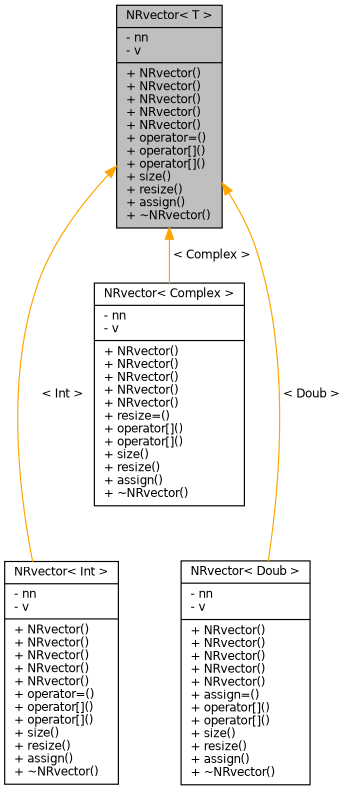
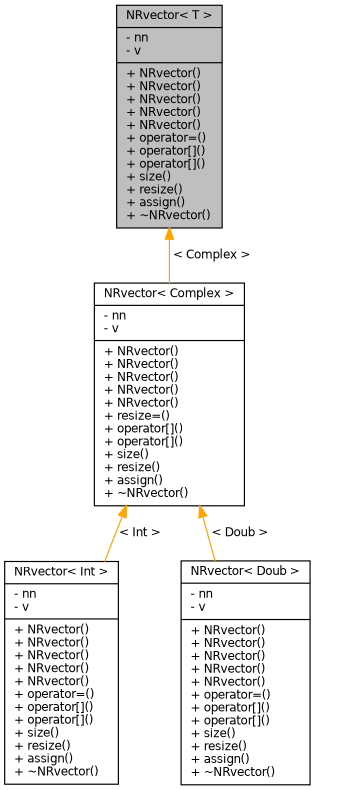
edge "NRvector< Int >" -> "NRvector< T >": now "NRvector< Int >" -> "NRvector< Complex >"
edge "NRvector< Doub >" -> "NRvector< T >": now "NRvector< Doub >" -> "NRvector< Complex >"
node "NRvector< Doub >": text "+ assign=()" -> "+ operator=()"
